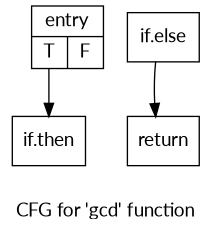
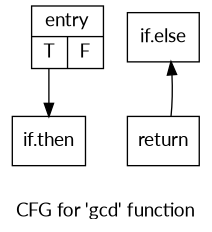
edge "if.else" -> "return": reversed
